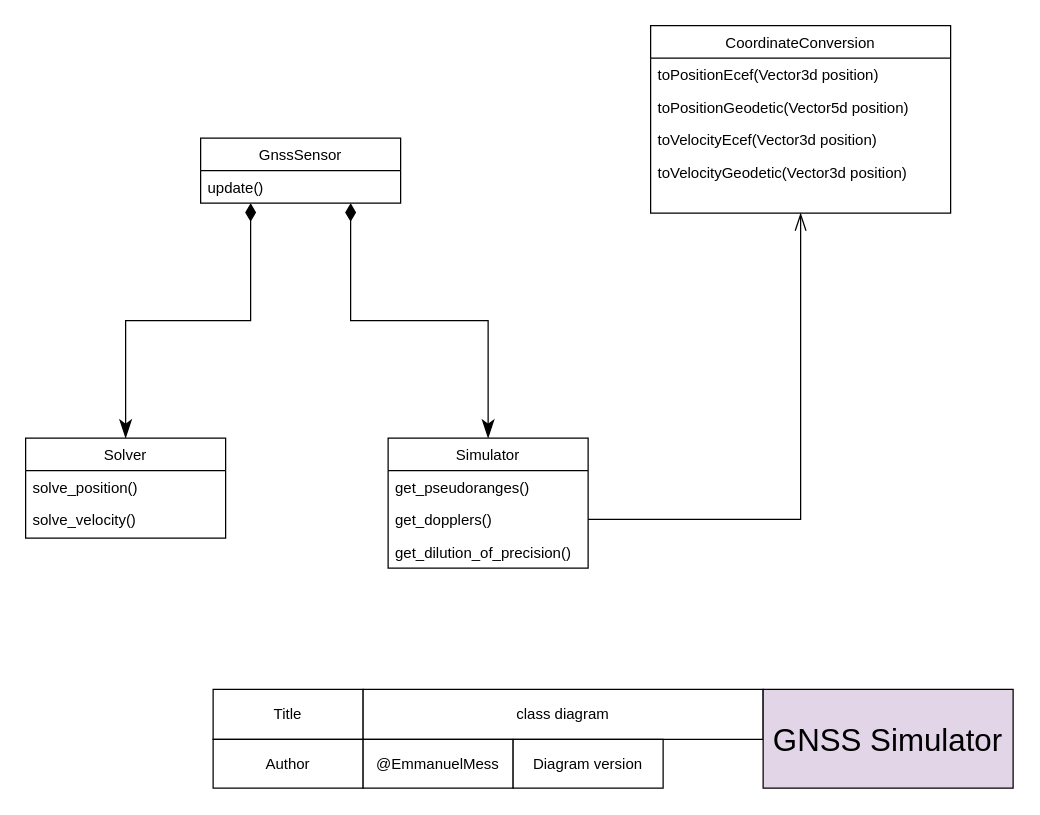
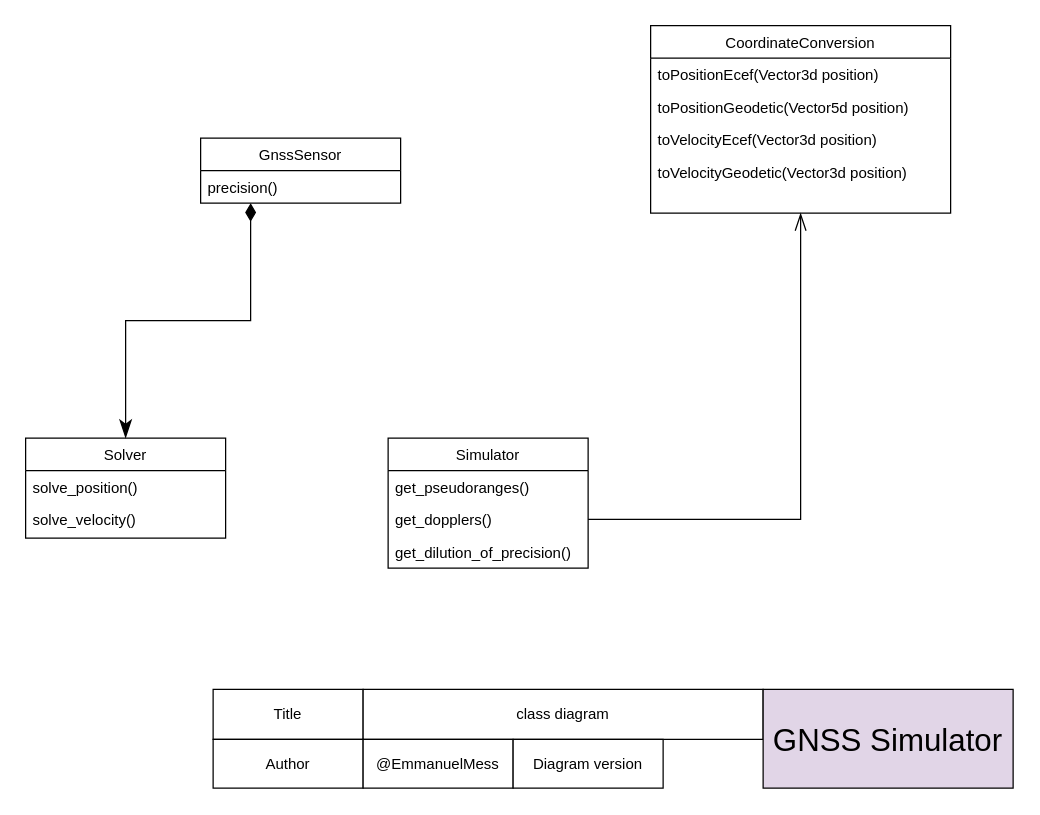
node "update()": label "update()" -> "precision()"
edge "GnssSensor" -- "Simulator": removed
